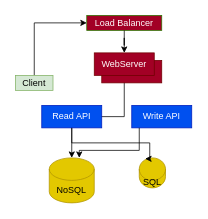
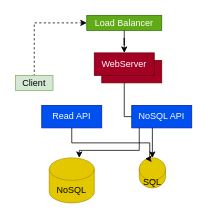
node "Load Balancer": fillcolor #a20025 -> #60a917
edge "Client" -> "Load Balancer": style solid -> dashed
edge "WebServer" -> "NoSQL": removed
node "Write API": label "Write API" -> "NoSQL API"
edge "WebServer" -> "SQL": added
